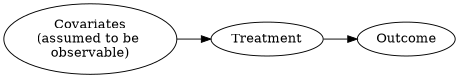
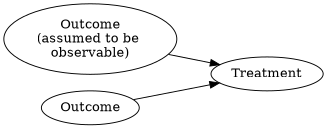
node "Covariates (assumed to be observable)": label "Covariates (assumed to be observable)" -> "Outcome (assumed to be observable)"
edge "Treatment" -> "Outcome": reversed
